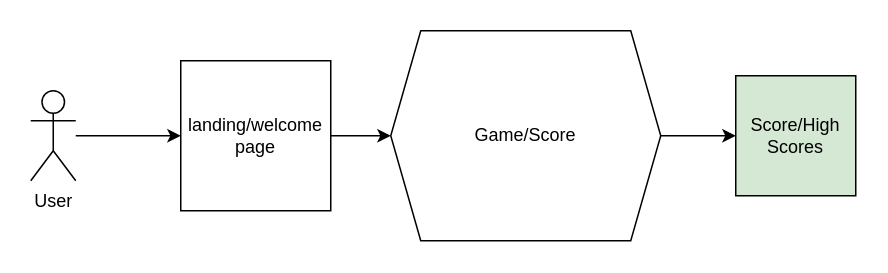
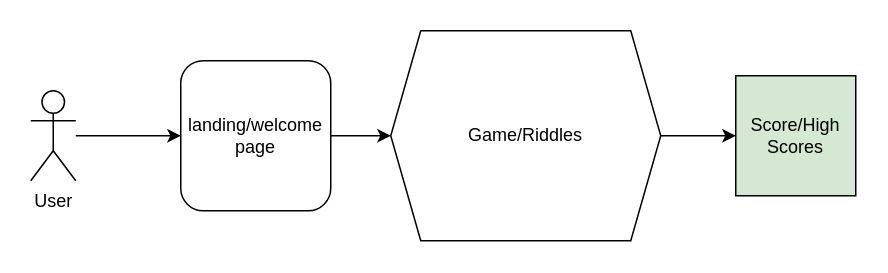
node "landing/welcome page": shape rectangle -> rounded rectangle
node "Game/Score": label "Game/Score" -> "Game/Riddles"
